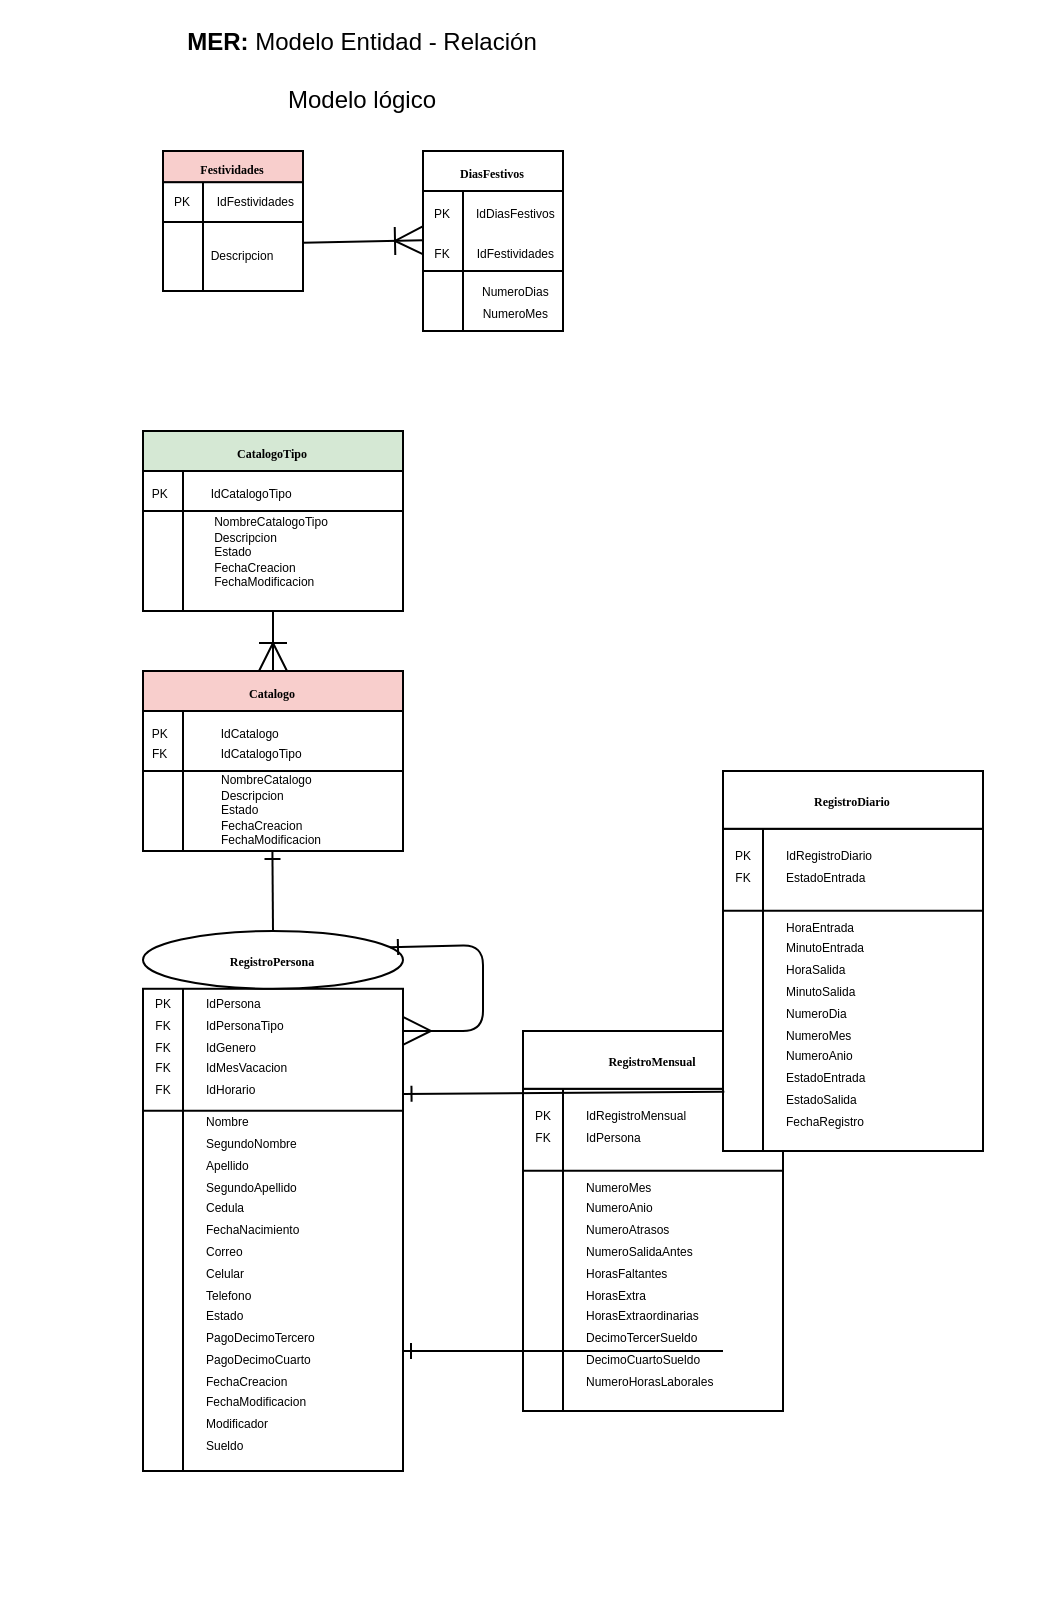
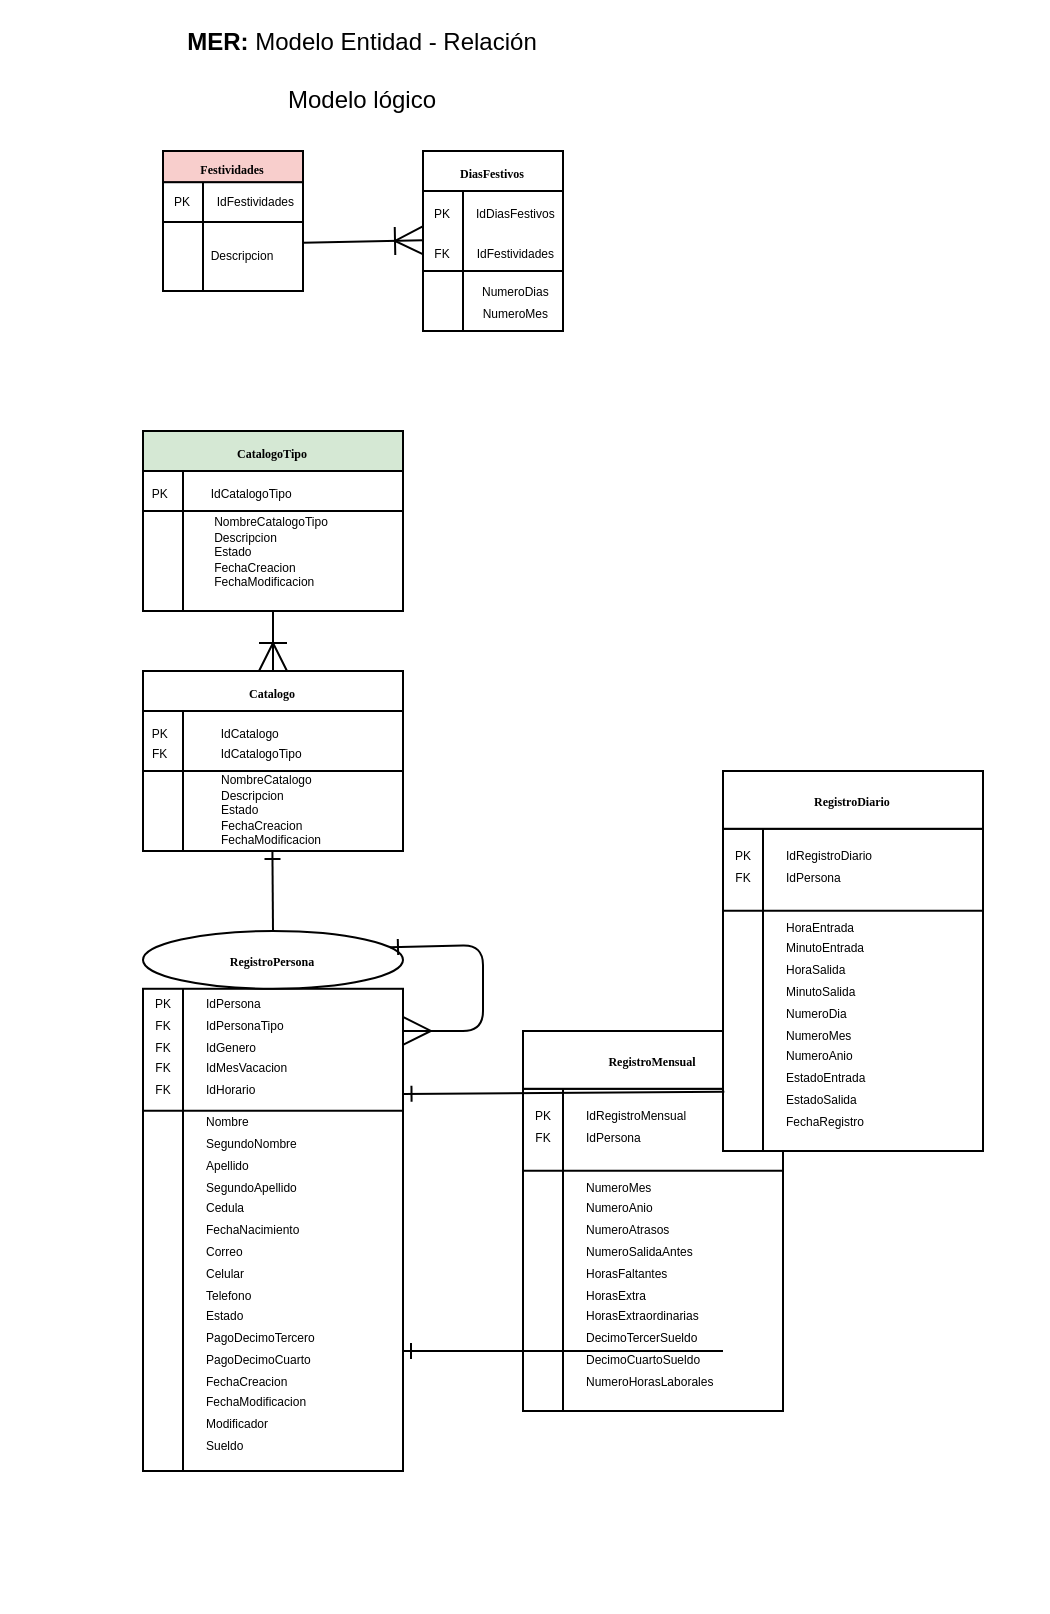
node "Catalogo": fillcolor #f8cecc -> #ffffff
node "IdRegistroDiario EstadoEntrada": label "IdRegistroDiario EstadoEntrada" -> "IdRegistroDiario IdPersona"
